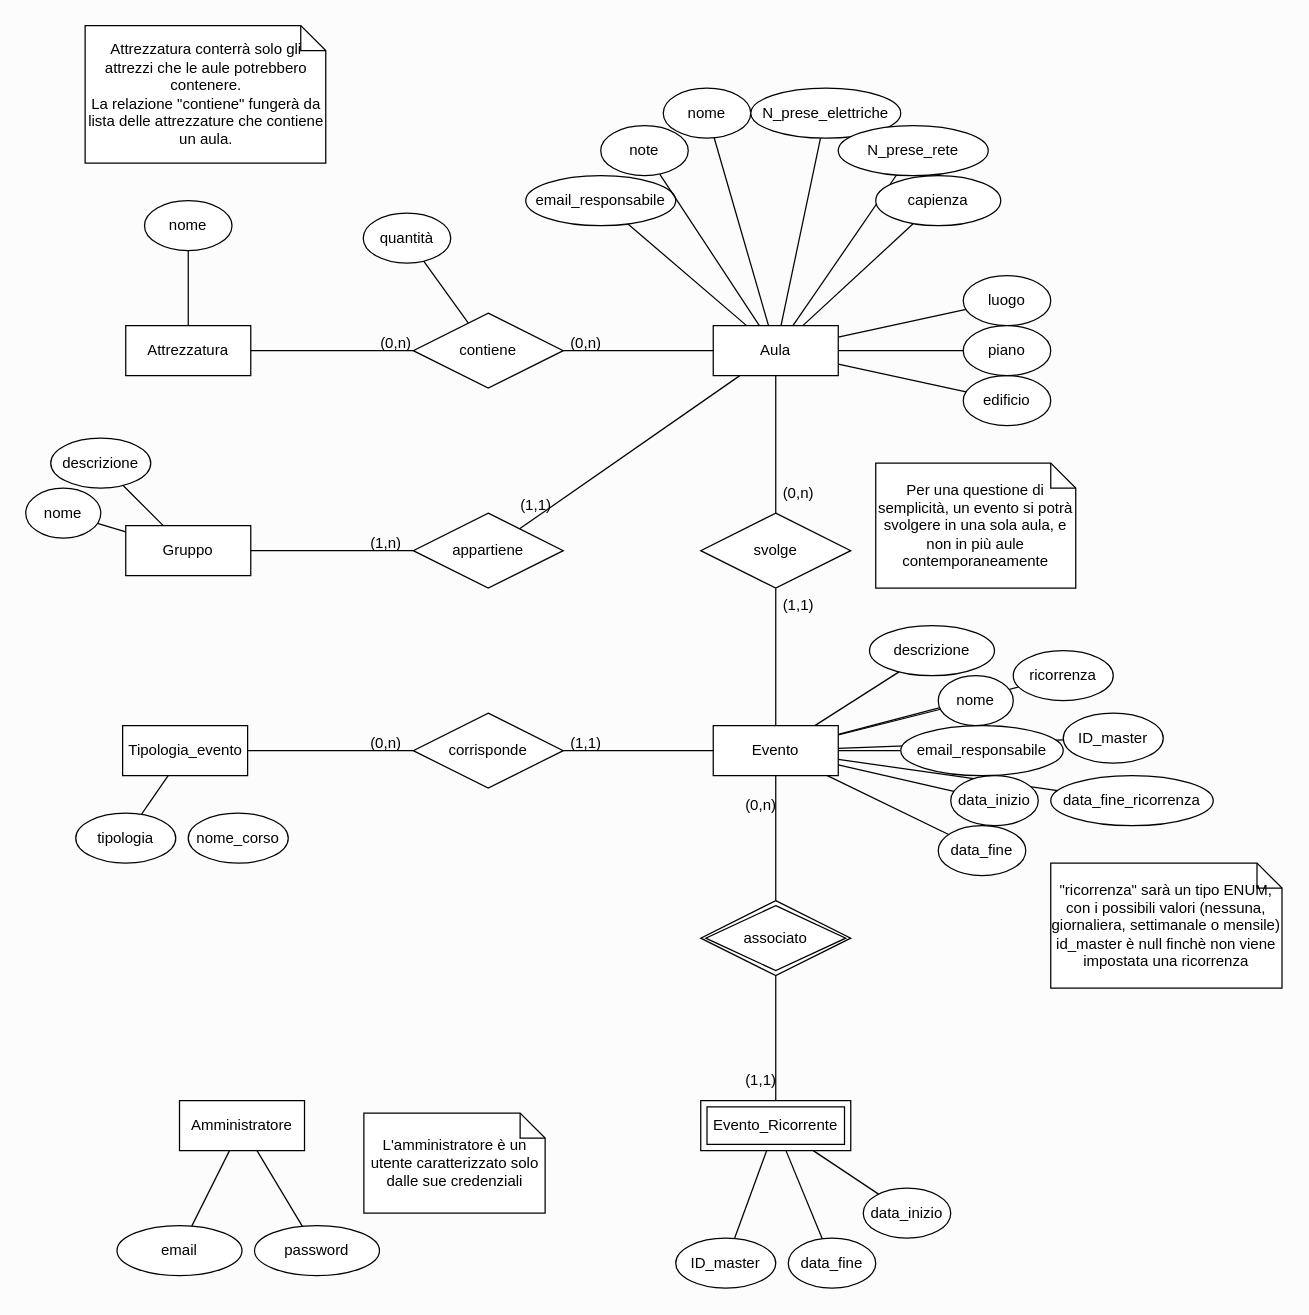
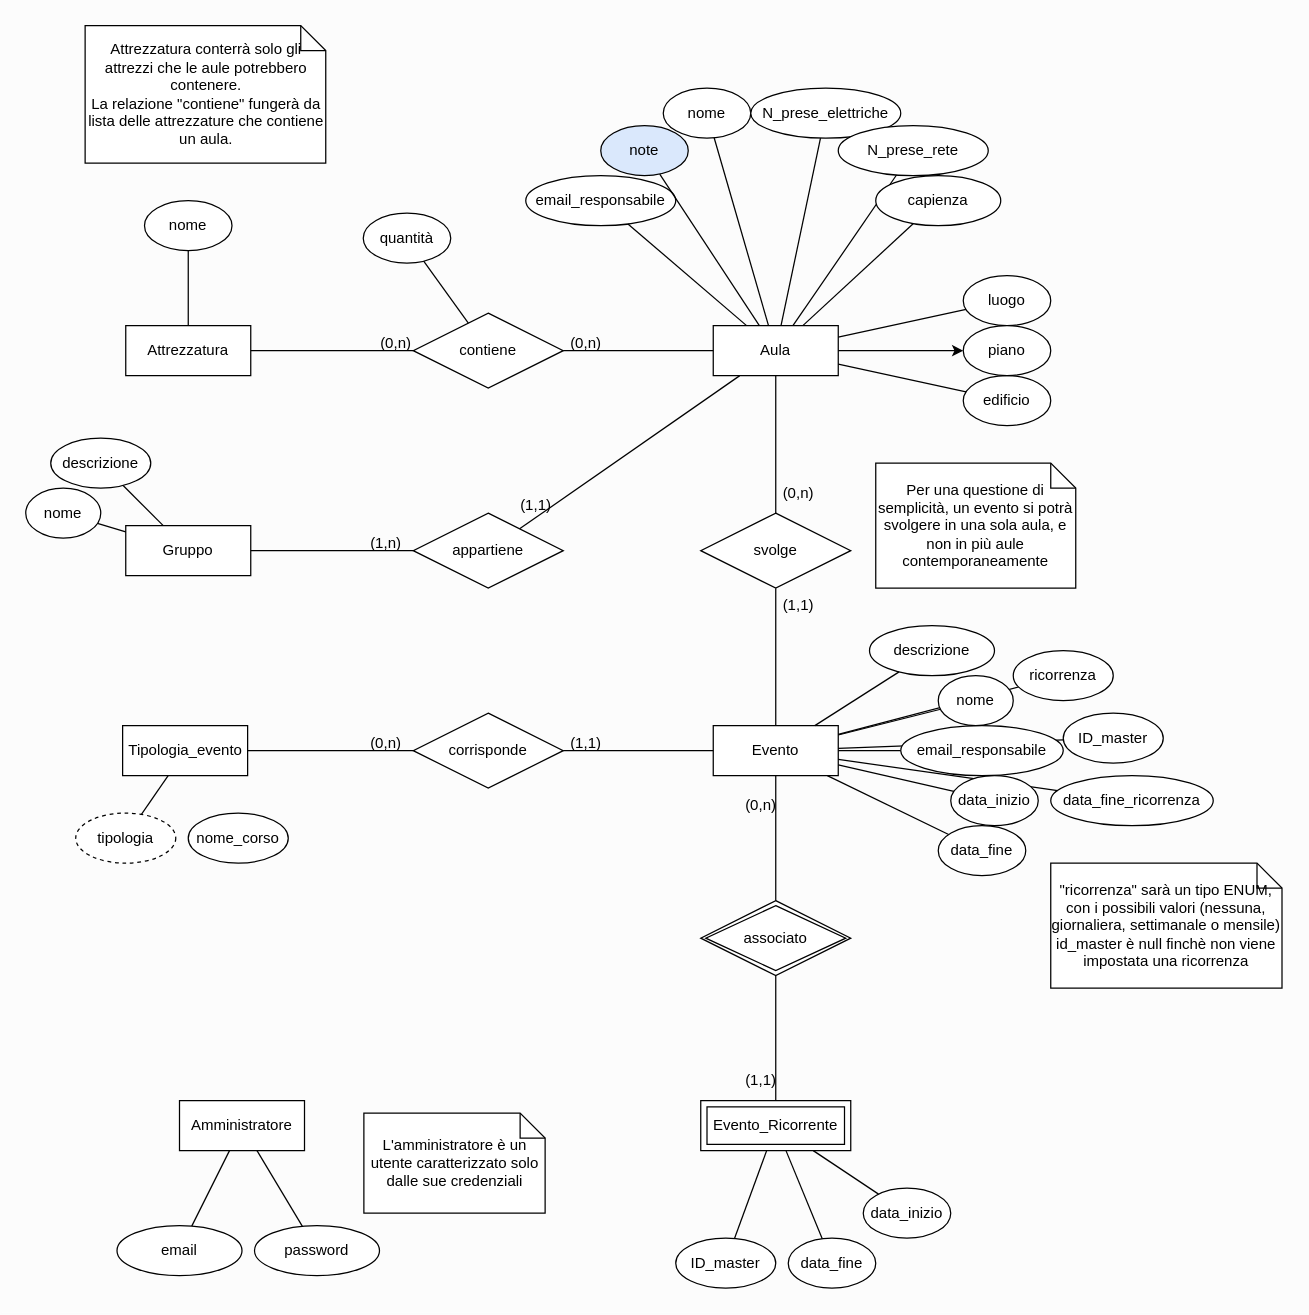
node "note": fillcolor #ffffff -> #dae8fc
edge "Aula" -- "piano": arrowhead none -> classic
node "tipologia": style solid -> dashed
